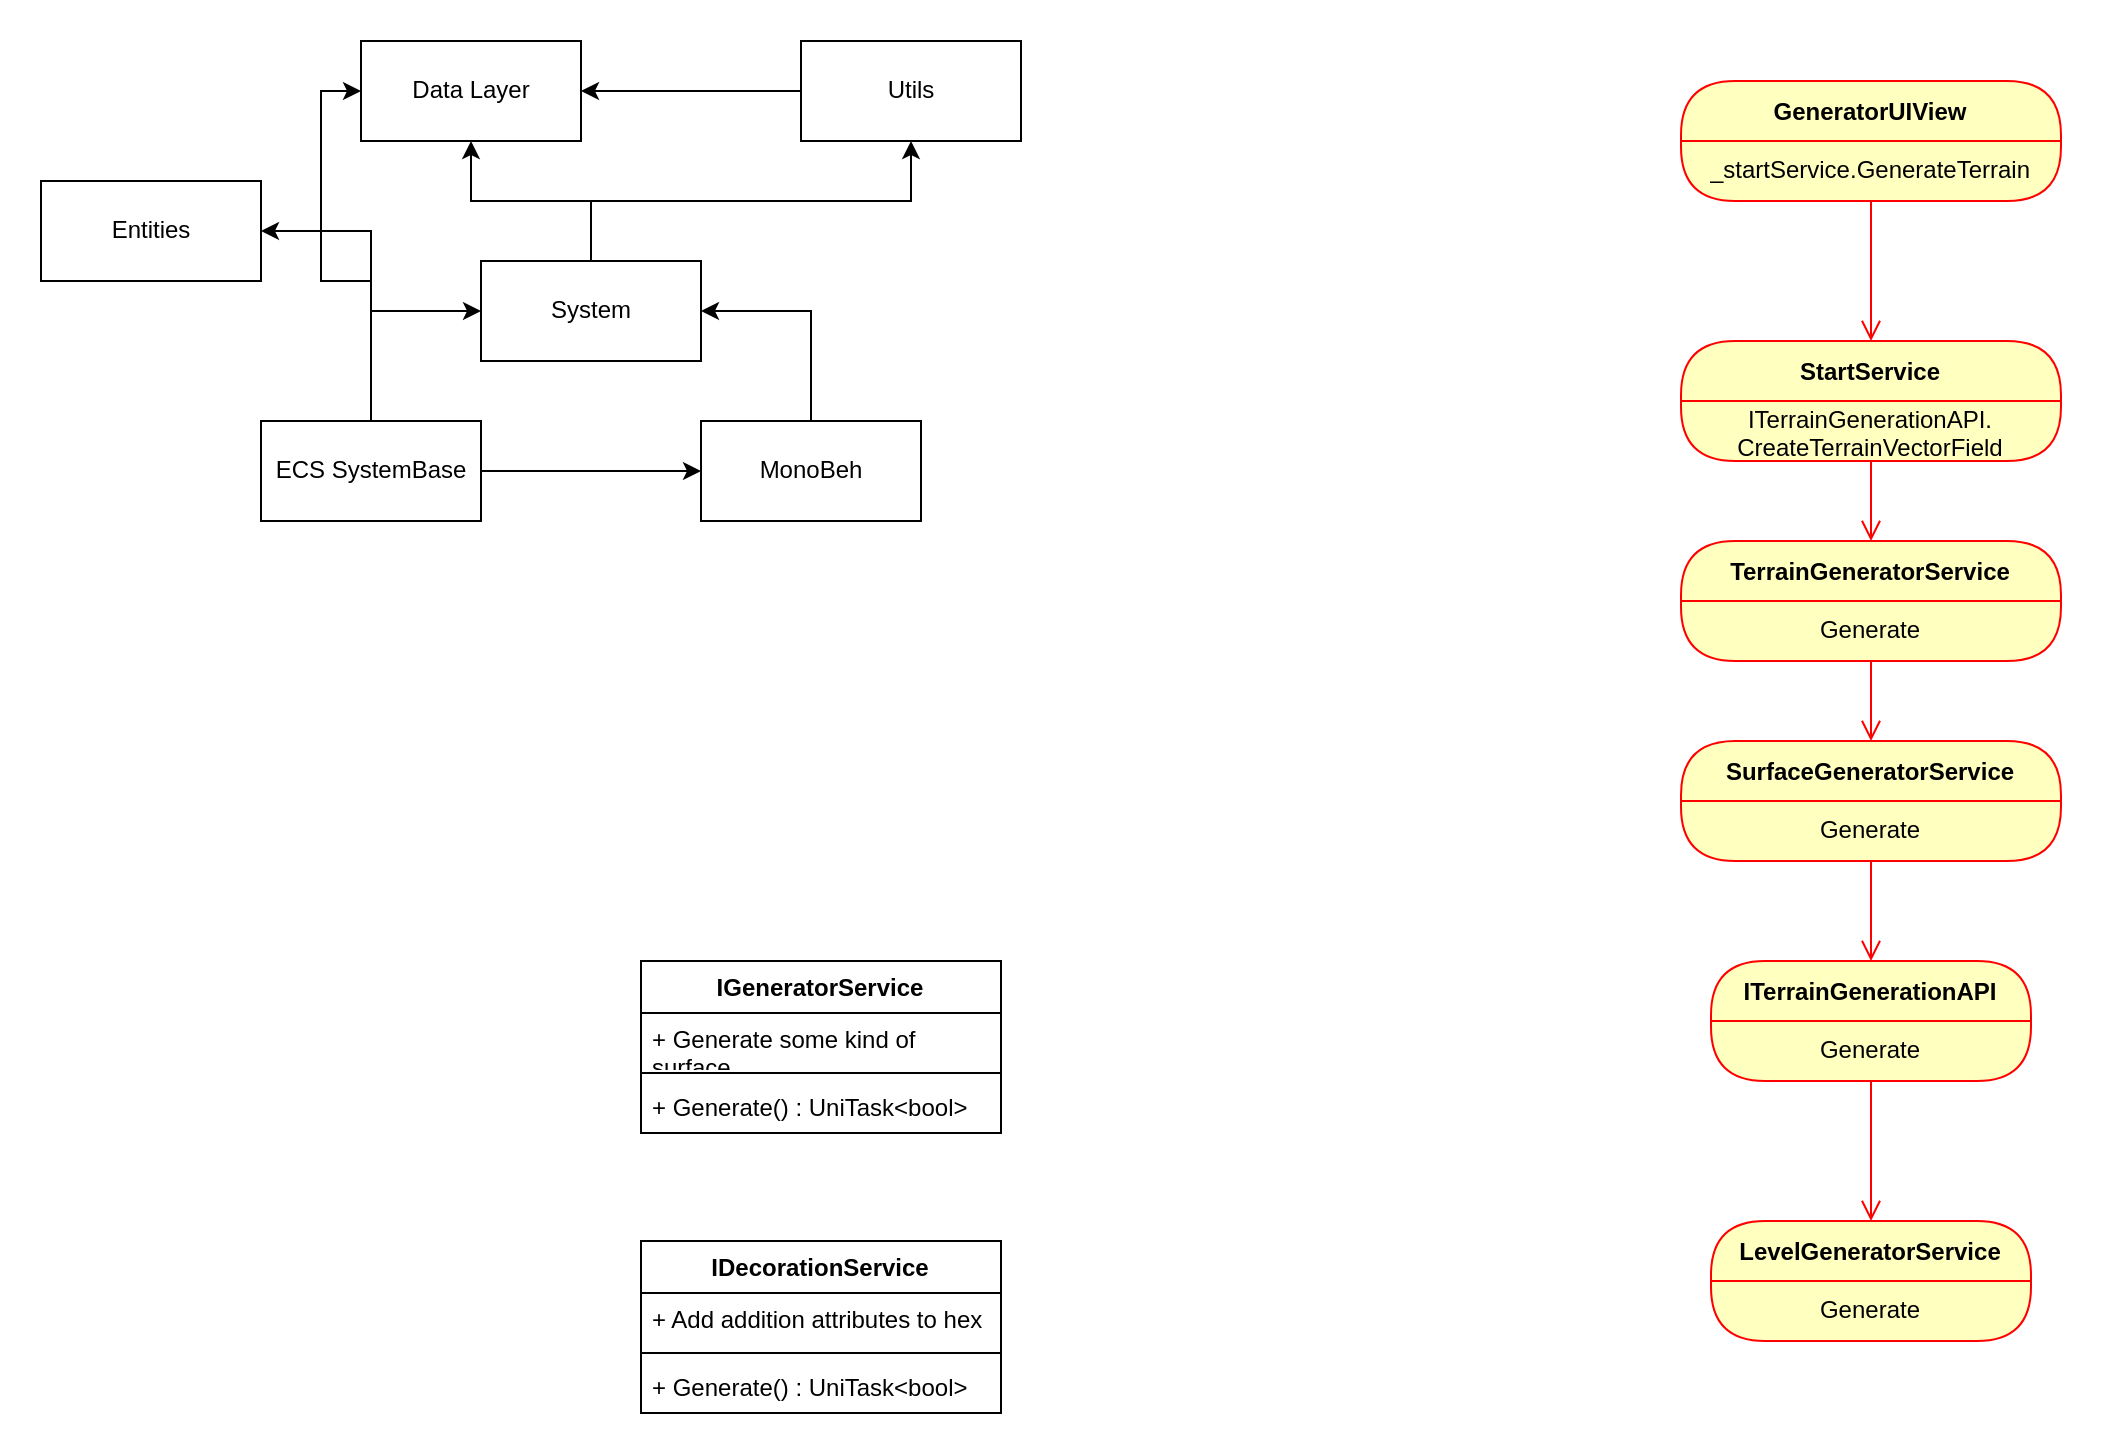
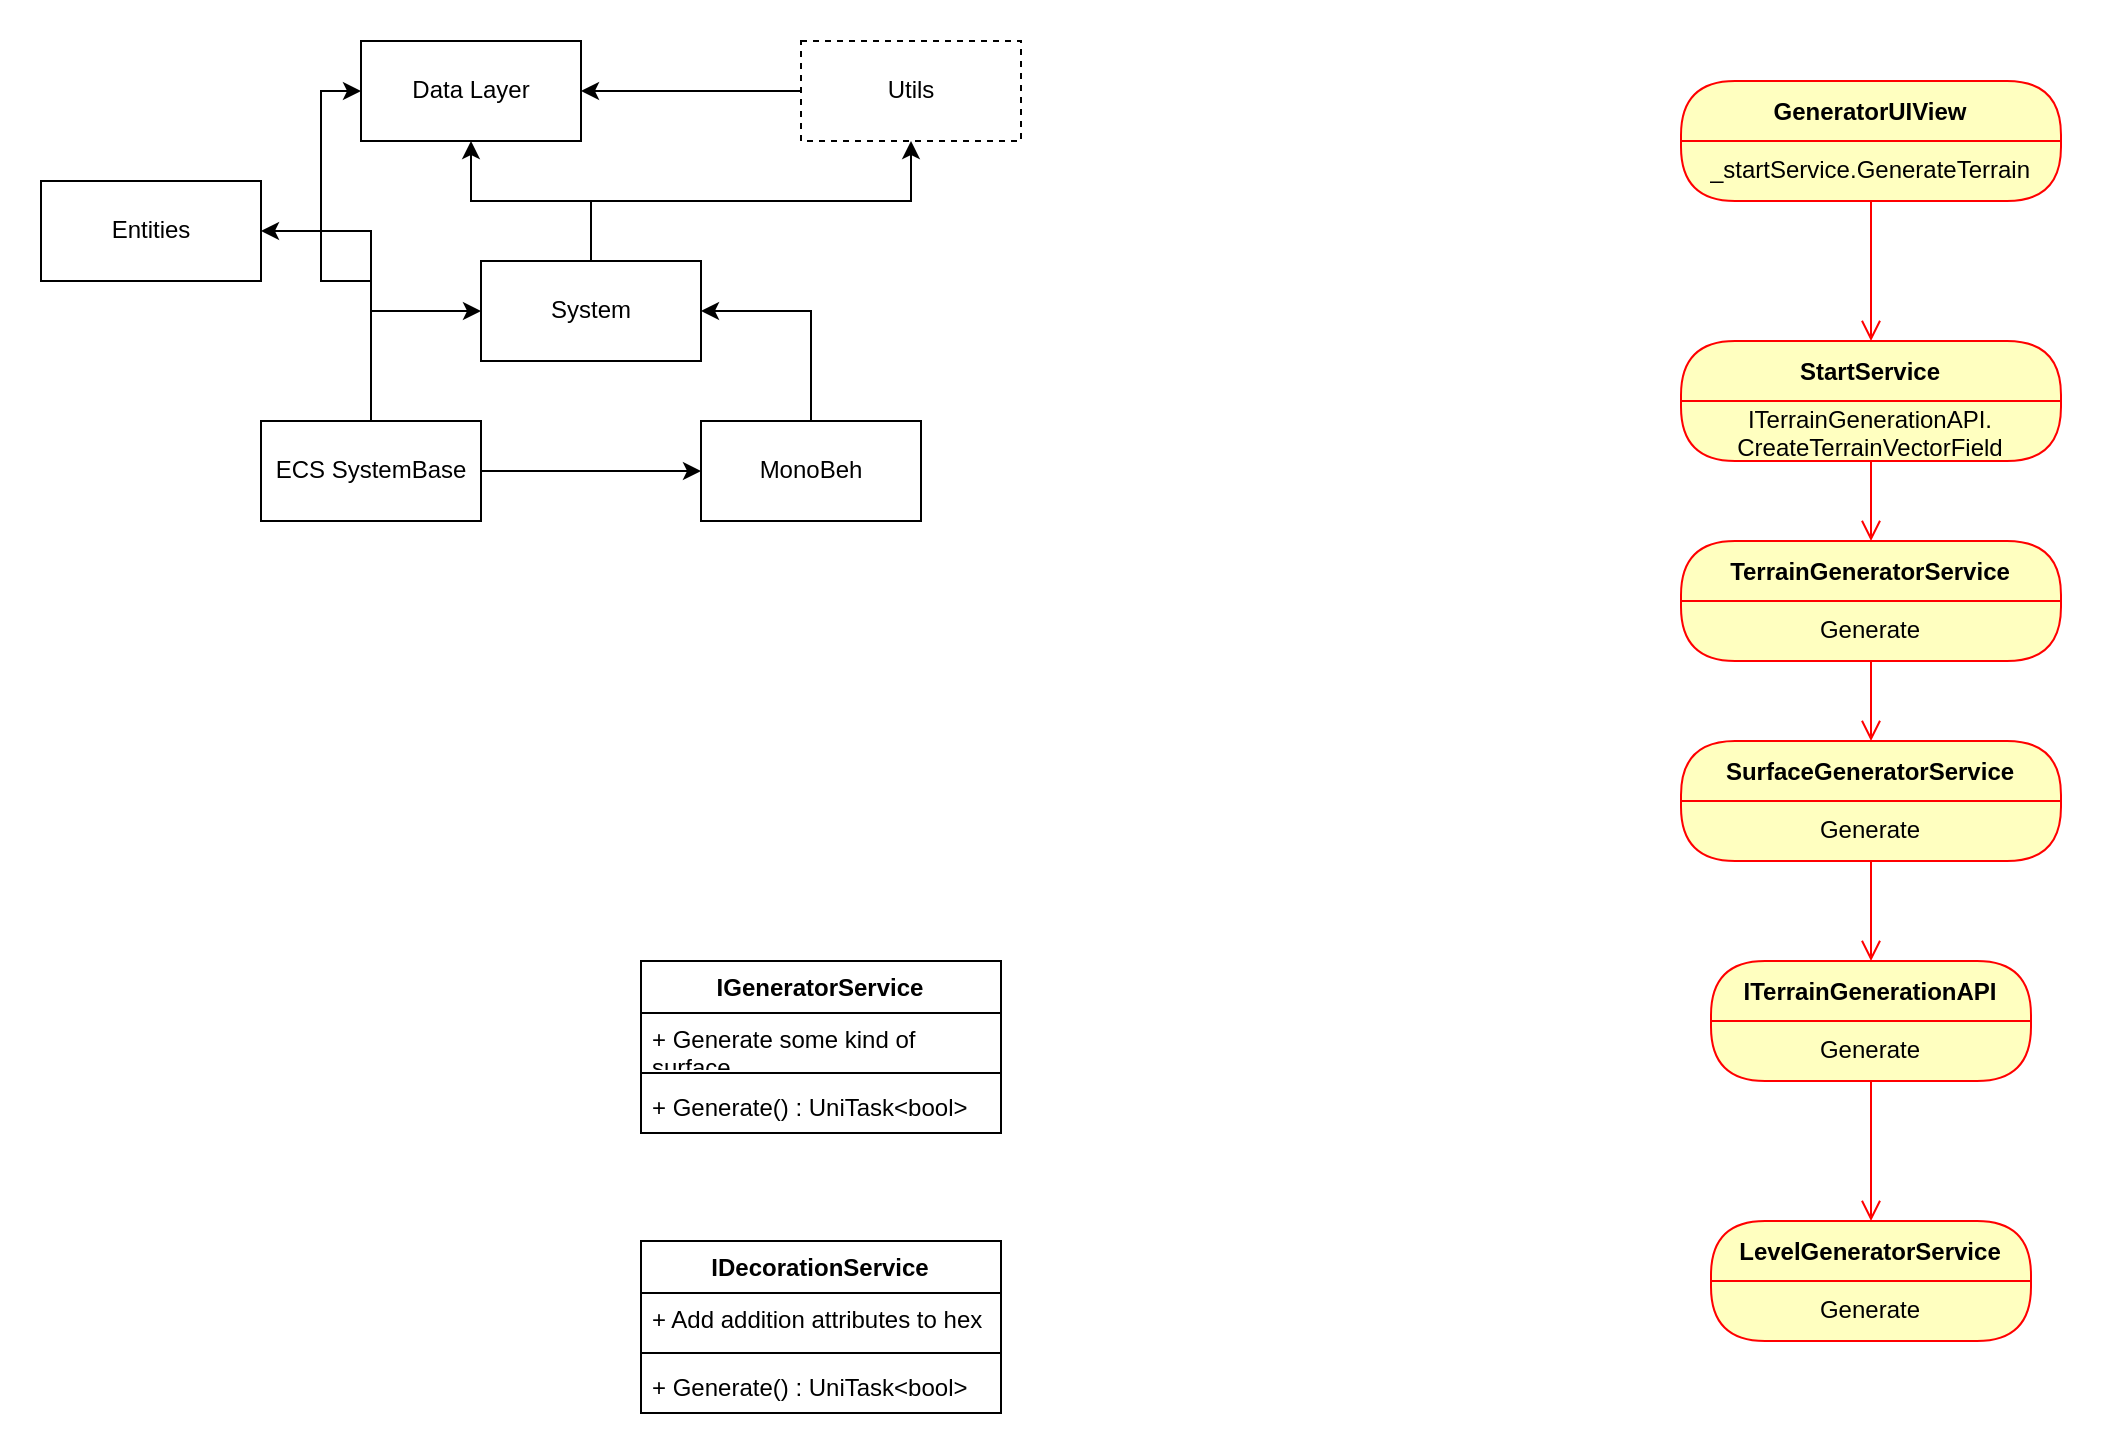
node "Utils": style solid -> dashed
